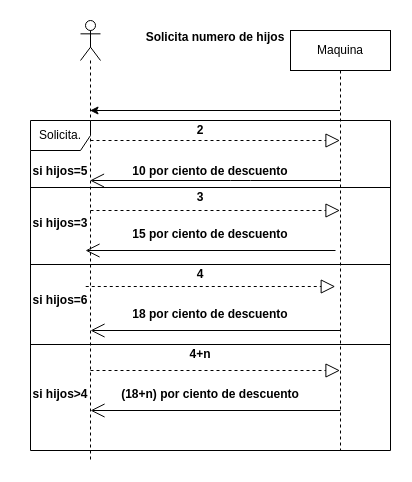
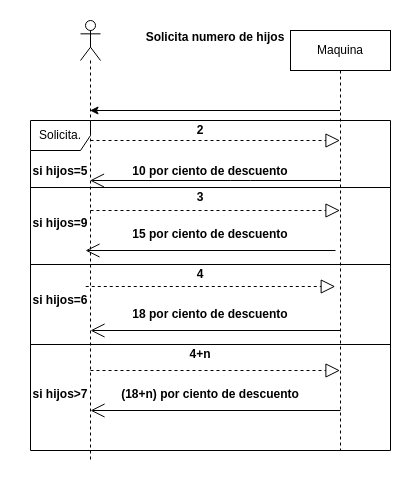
node "si hijos=3": label "si hijos=3" -> "si hijos=9"
node "si hijos>4": label "si hijos>4" -> "si hijos>7"
